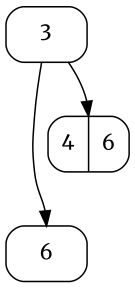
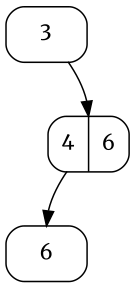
edge "3" -> "6": now "4" -> "6"
